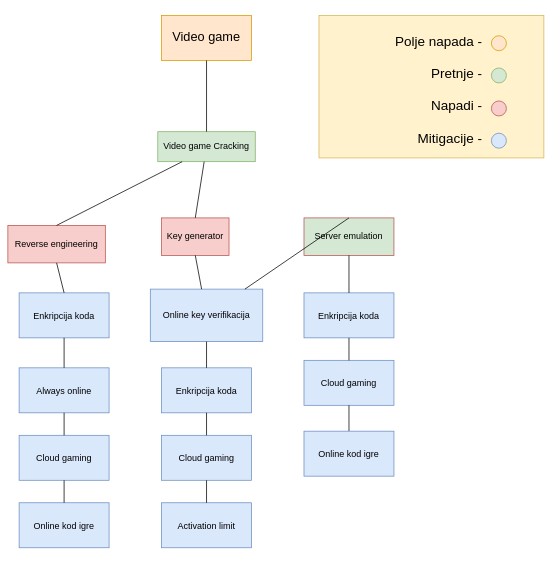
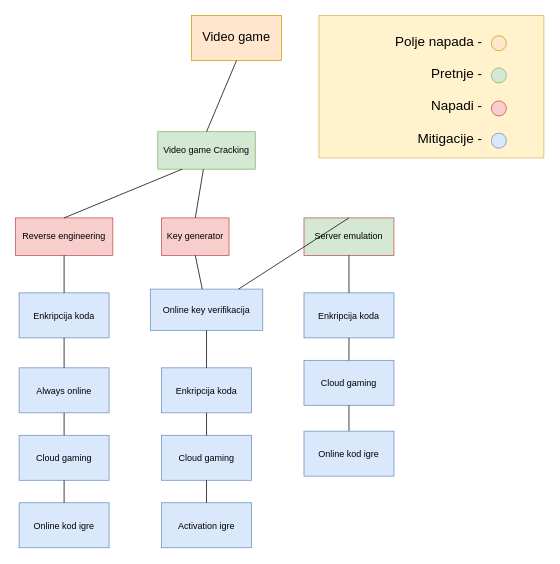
node "Video game": moved (207, 38) -> (237, 38)
node "Video game Cracking": size 98x30 -> 98x38
node "Reverse engineering": moved (57, 244) -> (64, 237)
node "Online key verifikacija": size 113x53 -> 113x41
node "Activation limit": label "Activation limit" -> "Activation igre"
